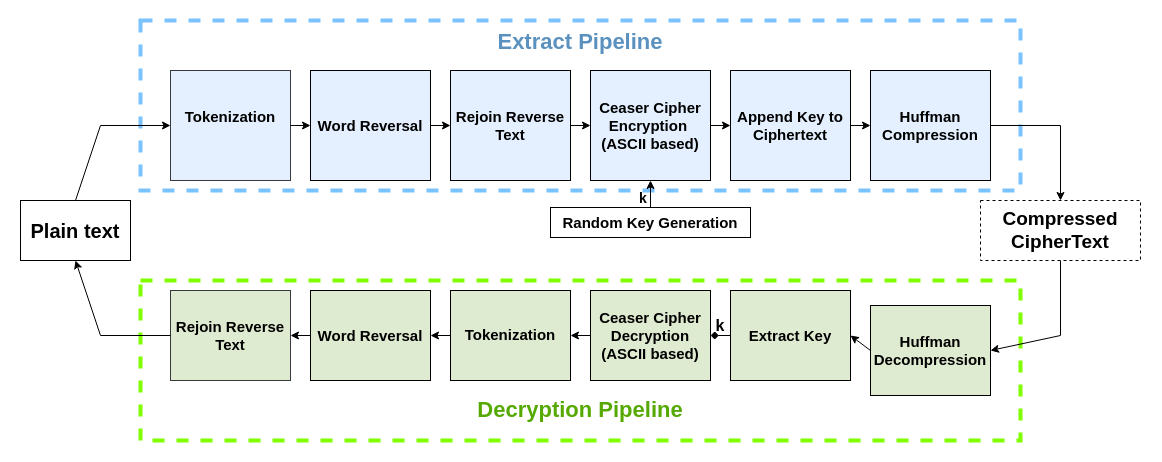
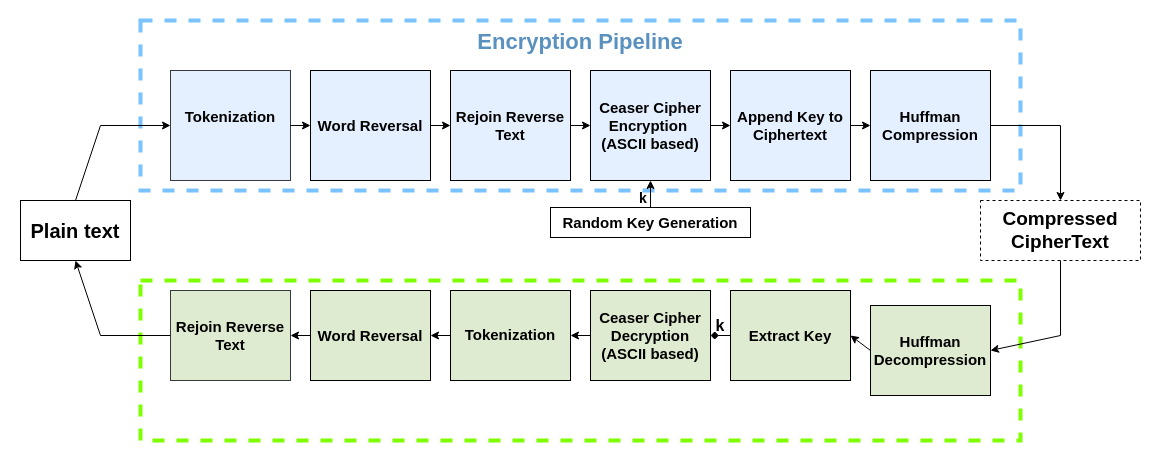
node "Extract Pipeline": label "Extract Pipeline" -> "Encryption Pipeline"
node "Decryption Pipeline": removed
